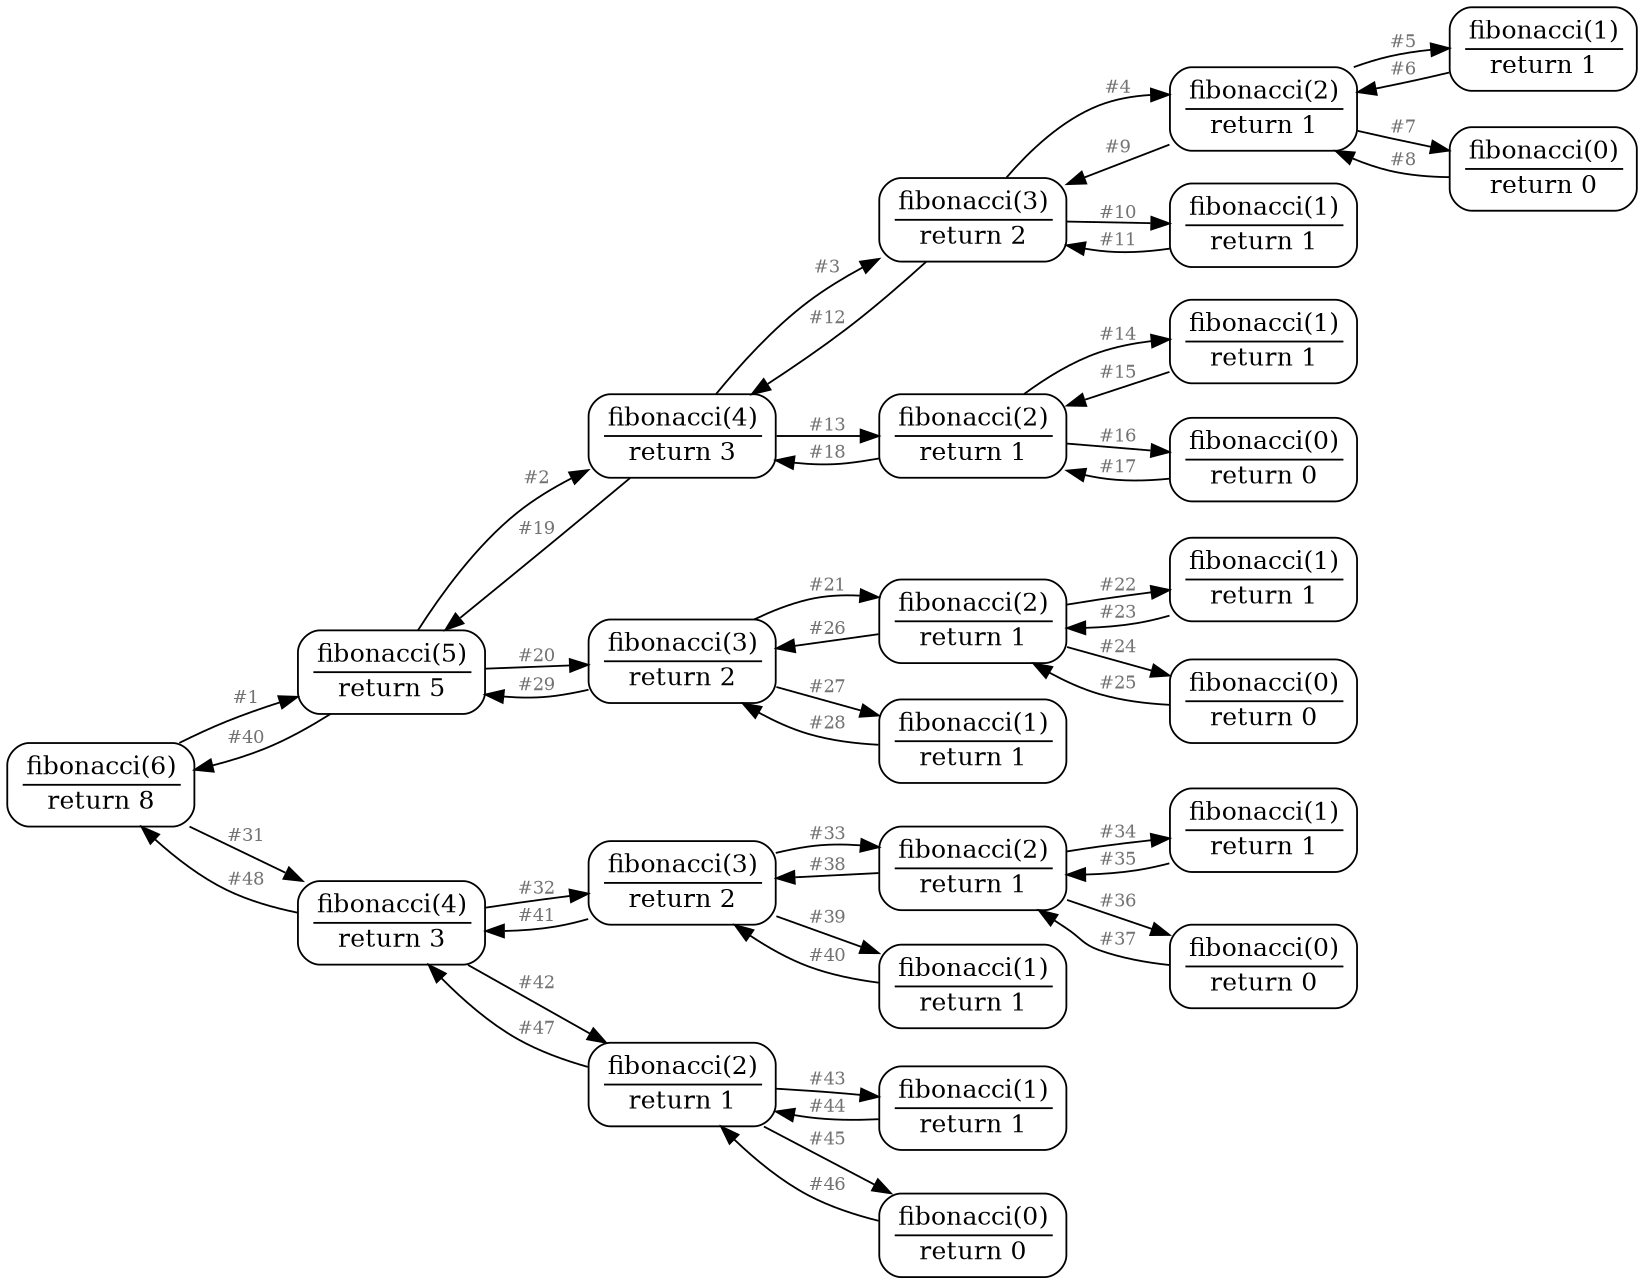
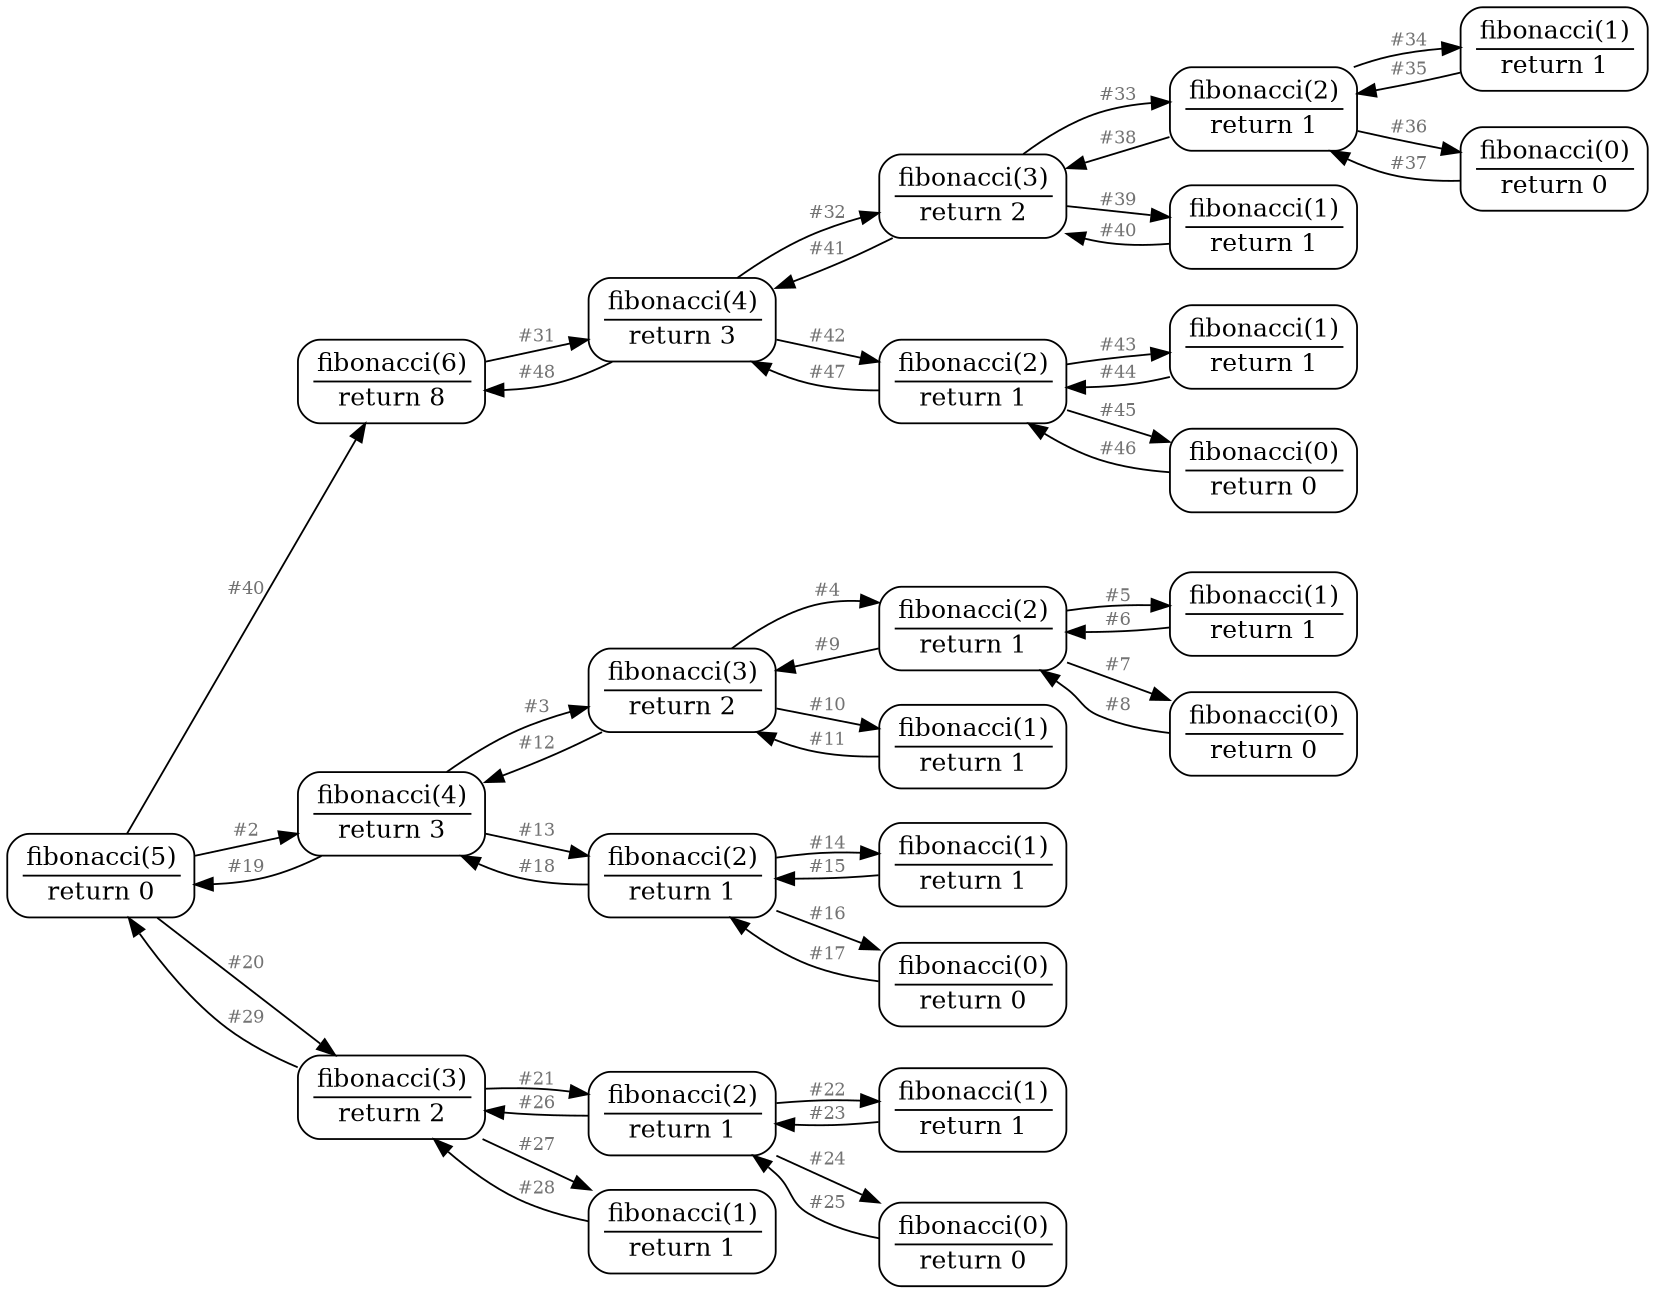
node "fibonacci(5)": text "return 5" -> "return 0"
edge "fibonacci(6)" -> "fibonacci(5)": removed, label "#1"
